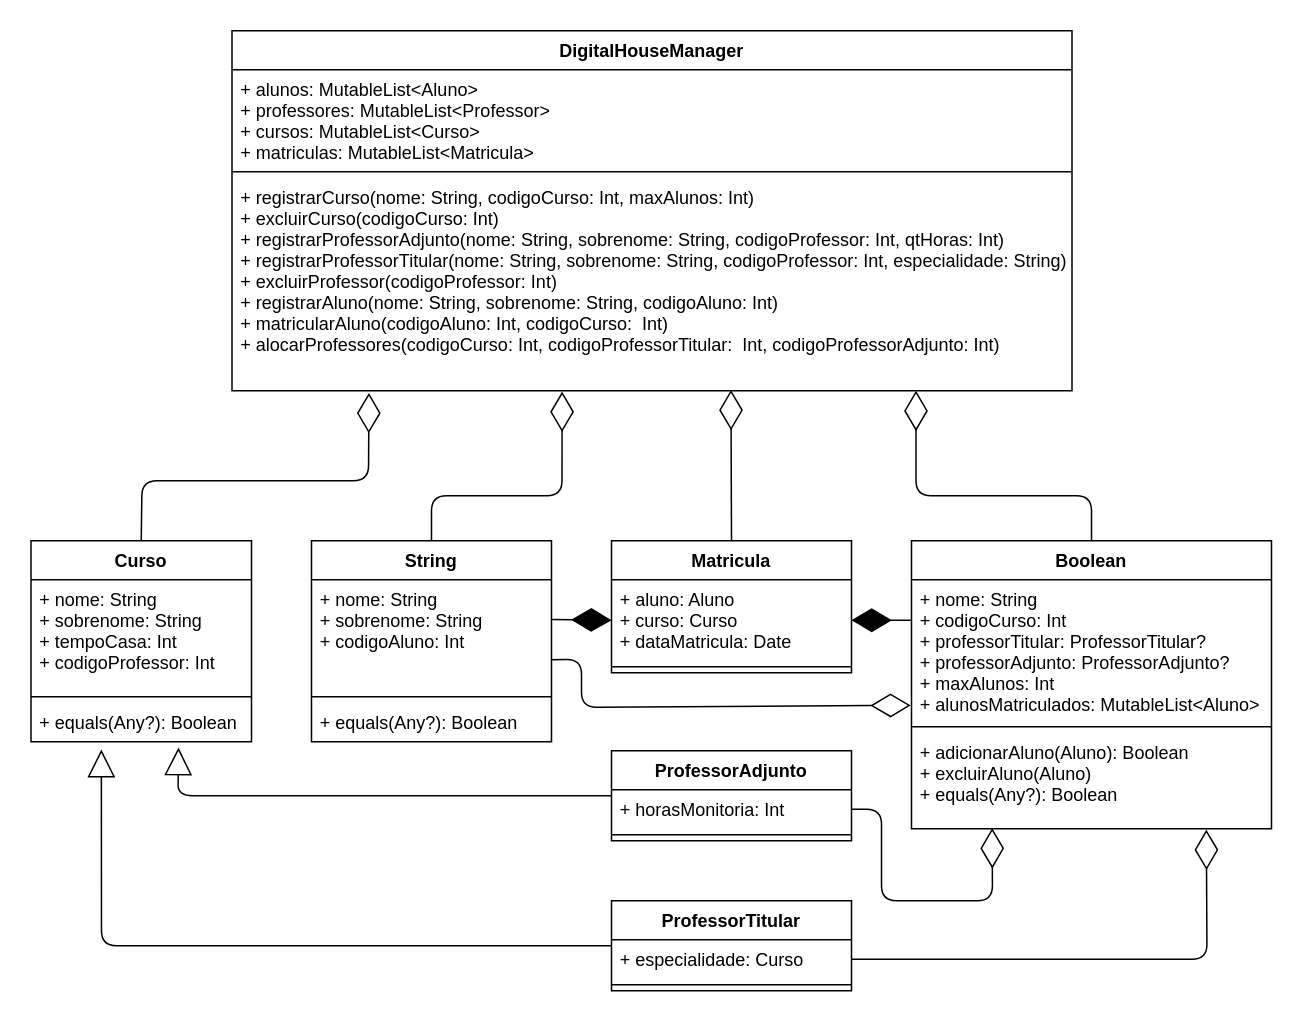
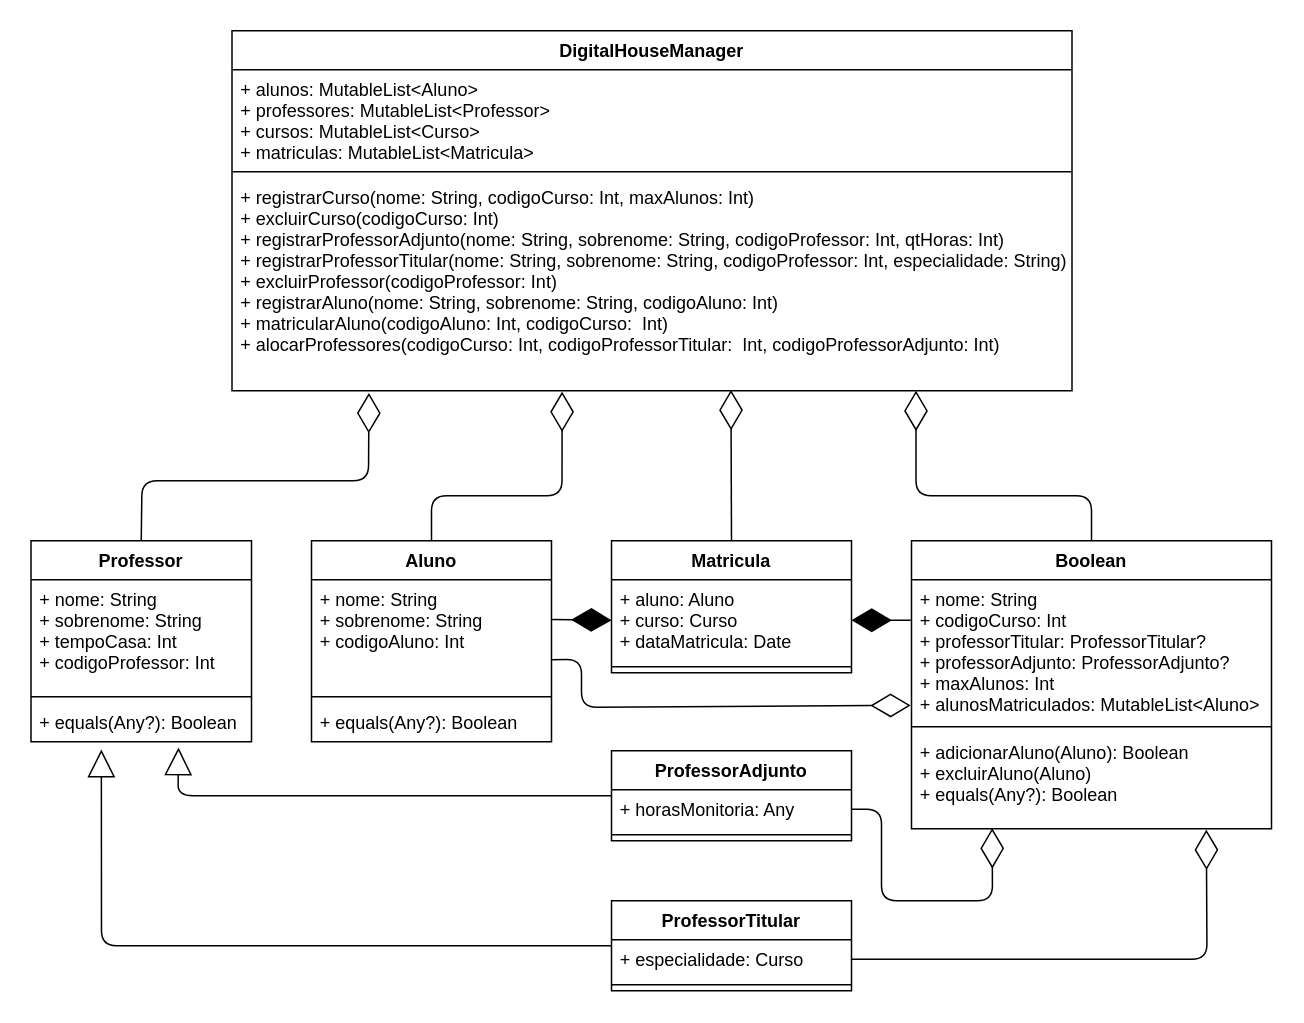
node "Curso": label "Curso" -> "Professor"
node "String": label "String" -> "Aluno"
node "+ horasMonitoria: Int": label "+ horasMonitoria: Int" -> "+ horasMonitoria: Any"
